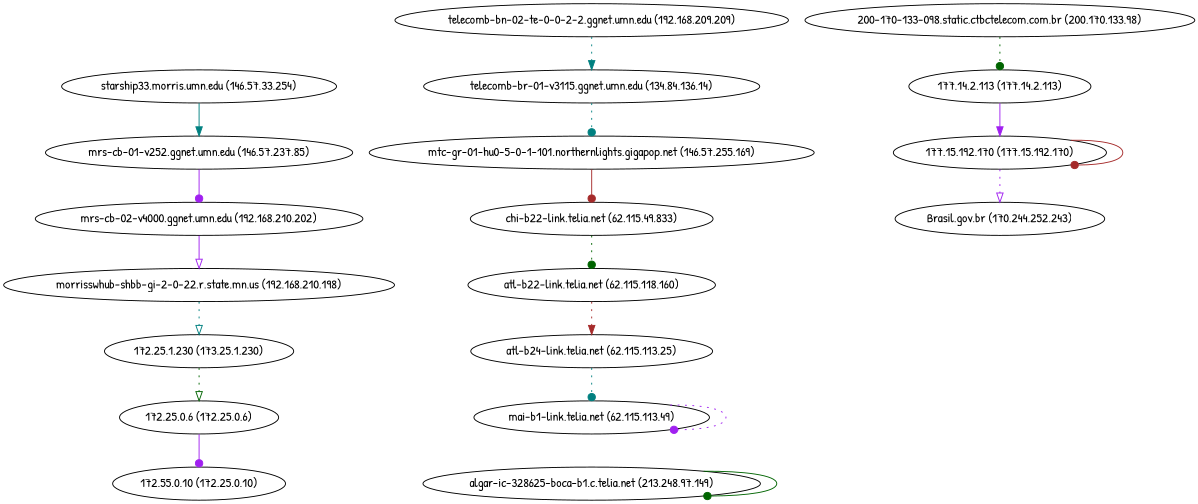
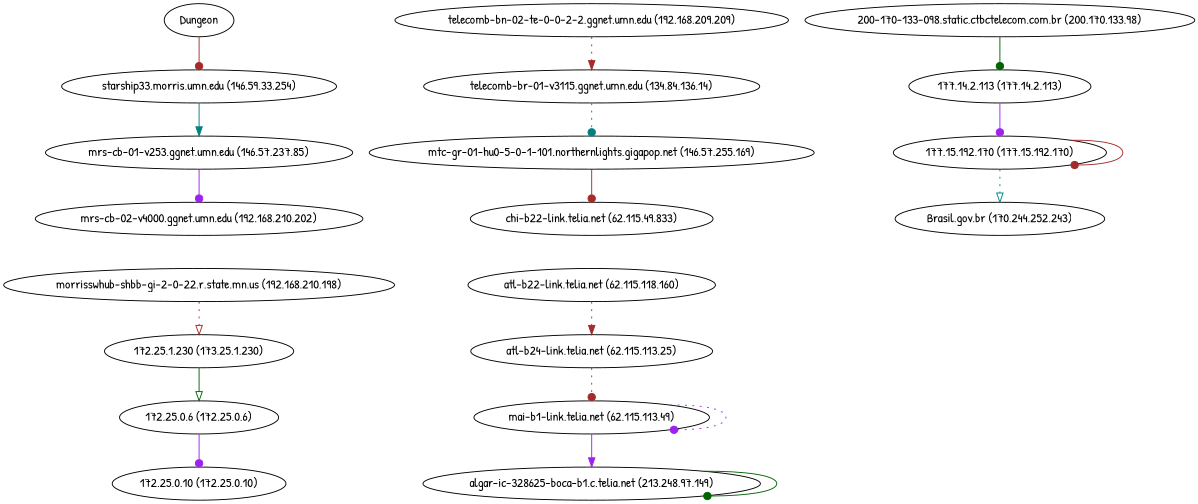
node "Dungeon": added
edge "telecomb-bn-02-te-0-0-2-2.ggnet.umn.edu (192.168.209.209)" -> "telecomb-br-01-v3115.ggnet.umn.edu (134.84.136.14)": color teal -> brown
edge "200-170-133-098.static.ctbctelecom.com.br (200.170.133.98)" -> "177.14.2.113 (177.14.2.113)": style dotted -> solid
node "starship33.morris.umn.edu (146.57.33.254)": label "starship33.morris.umn.edu (146.57.33.254)" -> "starship33.morris.umn.edu (146.59.33.254)"
edge "177.14.2.113 (177.14.2.113)" -> "177.15.192.170 (177.15.192.170)": arrowhead normal -> dot
node "mrs-cb-01-v252.ggnet.umn.edu (146.57.237.85)": label "mrs-cb-01-v252.ggnet.umn.edu (146.57.237.85)" -> "mrs-cb-01-v253.ggnet.umn.edu (146.57.237.85)"
edge "177.15.192.170 (177.15.192.170)" -> "Brasil.gov.br (170.244.252.243)": color purple -> teal
edge "mrs-cb-02-v4000.ggnet.umn.edu (192.168.210.202)" -> "morrisswhub-shbb-gi-2-0-22.r.state.mn.us (192.168.210.198)": removed
edge "chi-b22-link.telia.net (62.115.49.833)" -> "atl-b22-link.telia.net (62.115.118.160)": removed
edge "morrisswhub-shbb-gi-2-0-22.r.state.mn.us (192.168.210.198)" -> "172.25.1.230 (173.25.1.230)": color teal -> brown
edge "172.25.1.230 (173.25.1.230)" -> "172.25.0.6 (172.25.0.6)": style dotted -> solid
edge "atl-b24-link.telia.net (62.115.113.25)" -> "mai-b1-link.telia.net (62.115.113.49)": color teal -> brown
edge "mai-b1-link.telia.net (62.115.113.49)" -> "algar-ic-328625-boca-b1.c.telia.net (213.248.97.149)": added
node "172.55.0.10 (172.25.0.10)": label "172.55.0.10 (172.25.0.10)" -> "172.25.0.10 (172.25.0.10)"
